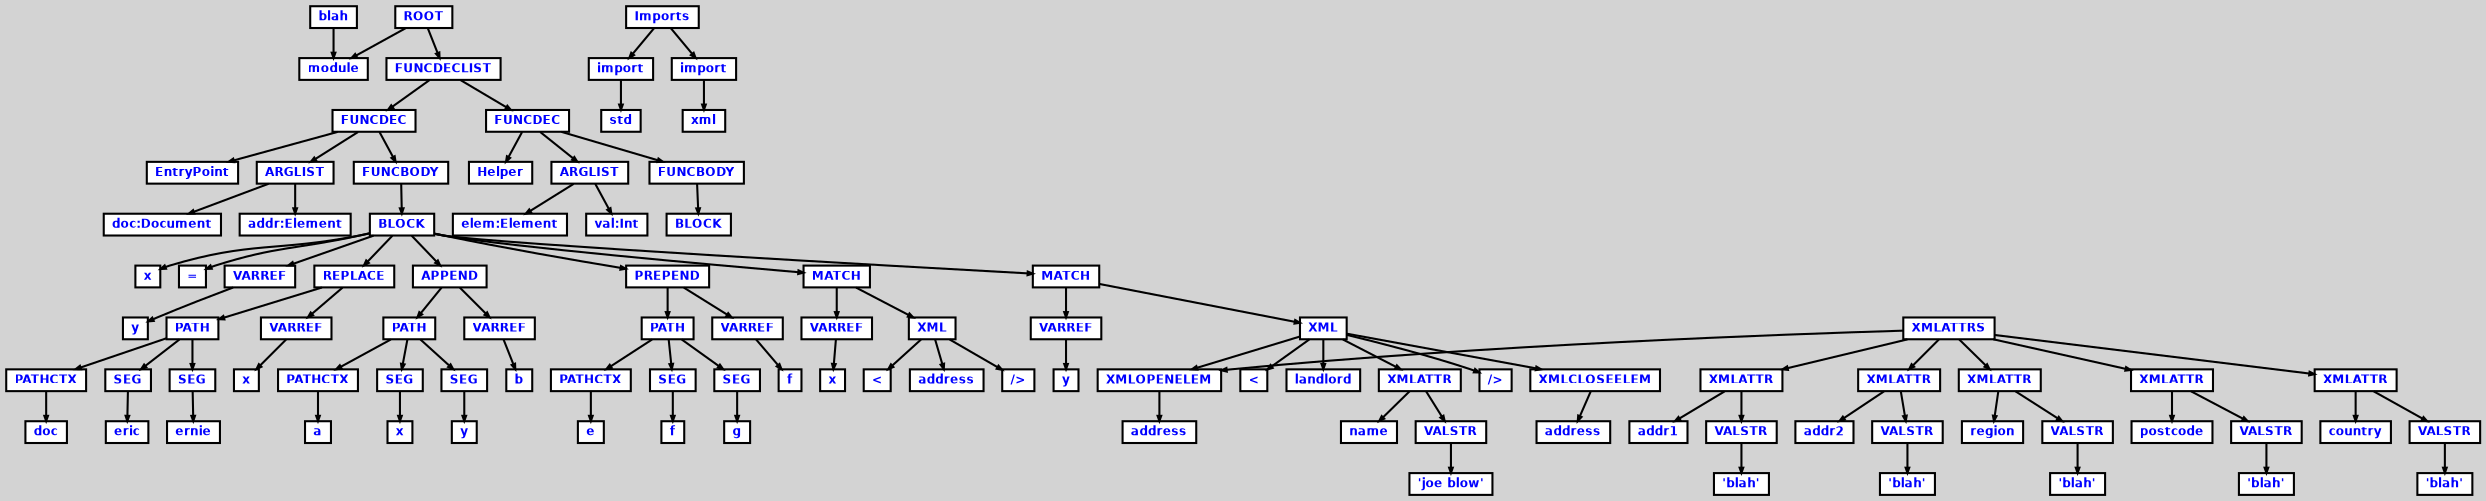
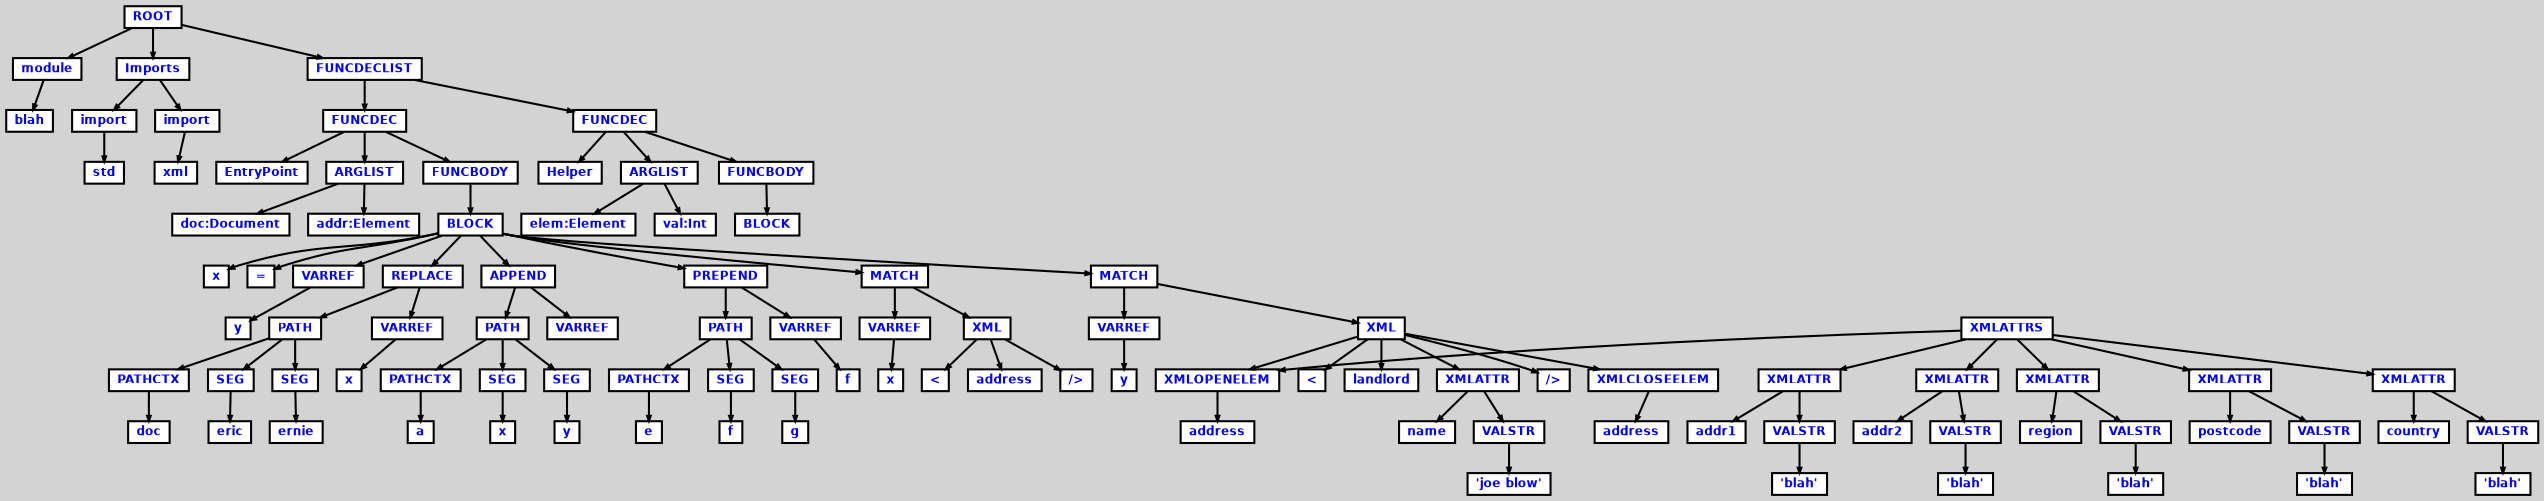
edge "ROOT" -> "Imports": added
edge "blah" -> "module": reversed
node "b": removed
